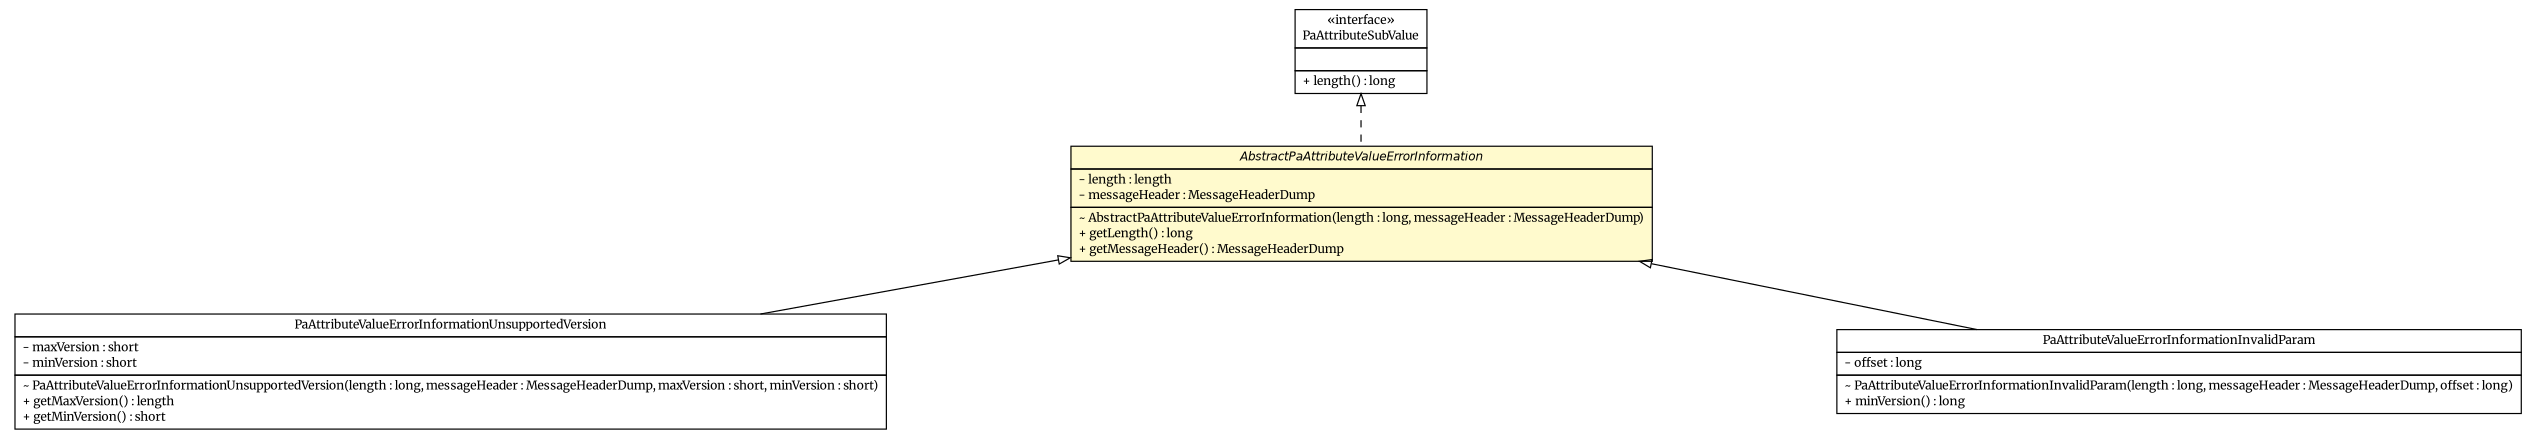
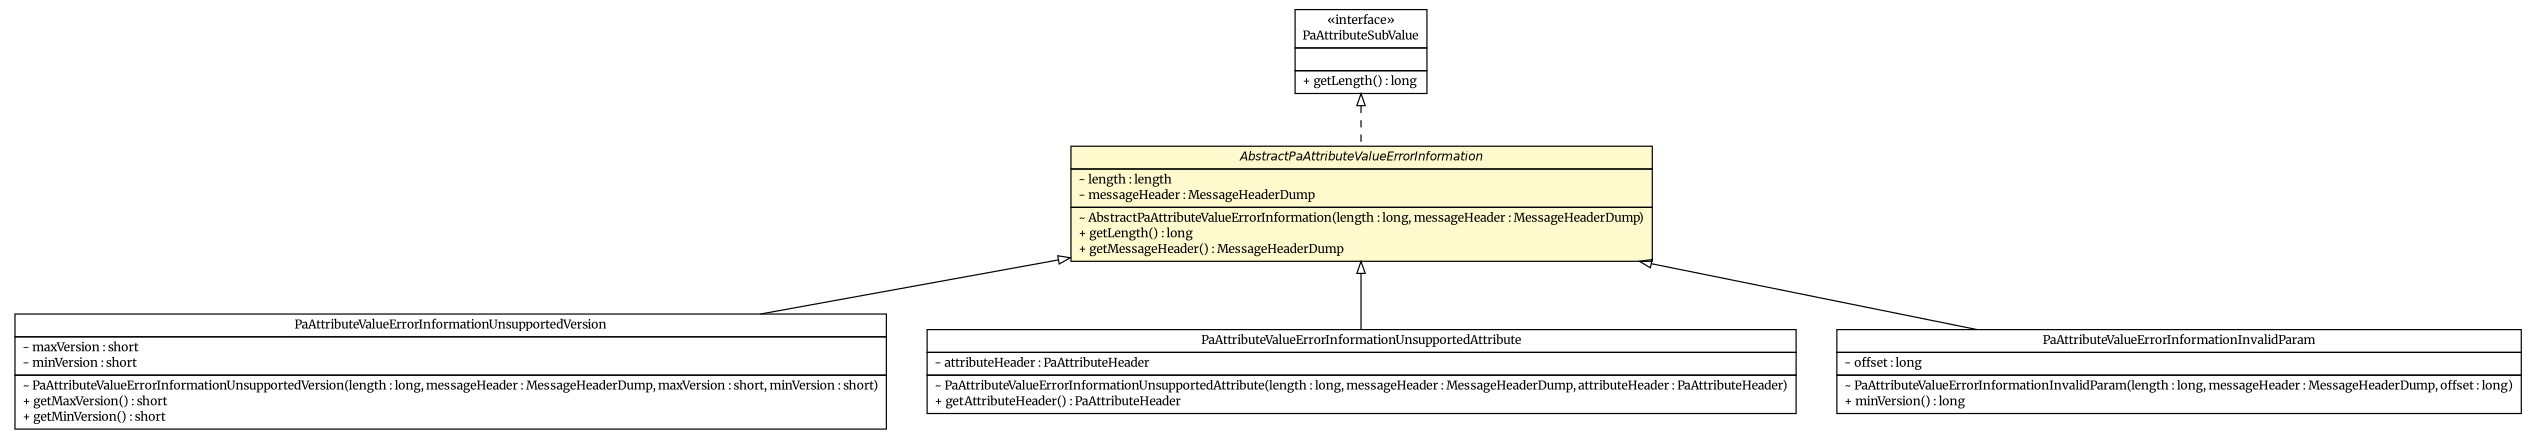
node "PaAttributeSubValue": text "+ length() : long" -> "+ getLength() : long"
node "PaAttributeValueErrorInformationUnsupportedAttribute": added
node "PaAttributeValueErrorInformationUnsupportedVersion": text "+ getMaxVersion() : length" -> "+ getMaxVersion() : short"
